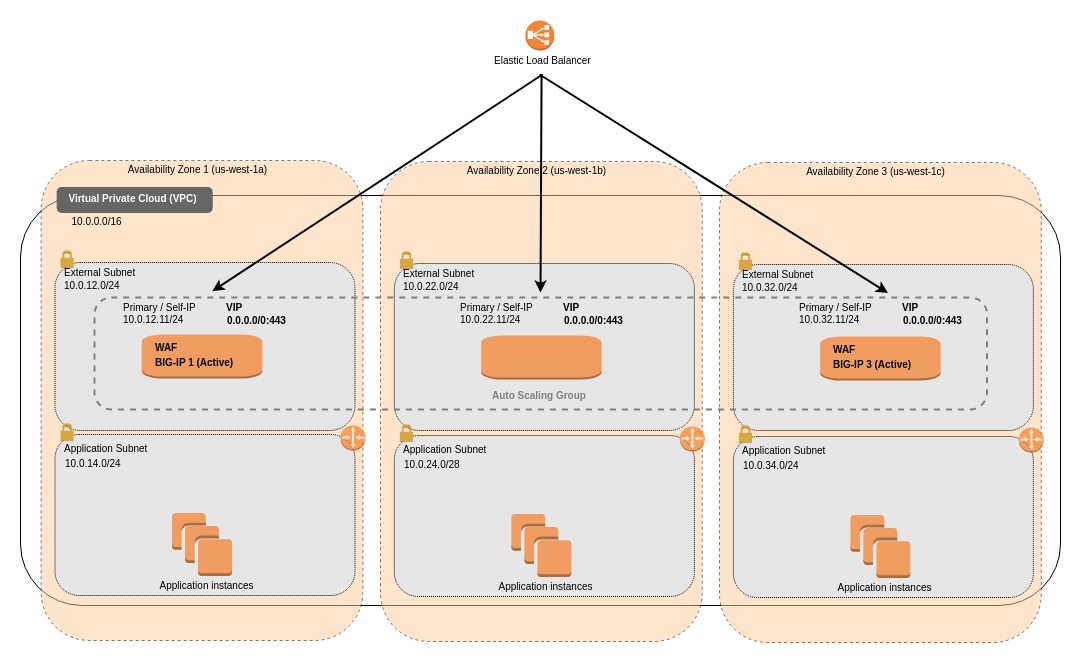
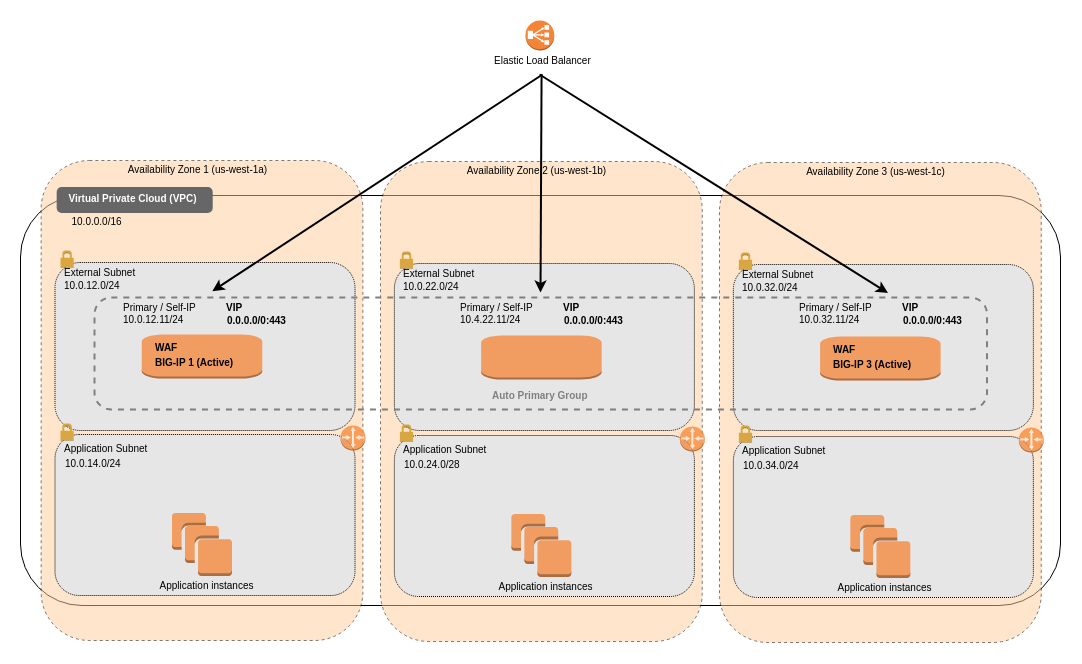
node "10.0.22.11/24": label "10.0.22.11/24" -> "10.4.22.11/24"
node "Auto Scaling Group": label "Auto Scaling Group" -> "Auto Primary Group"
